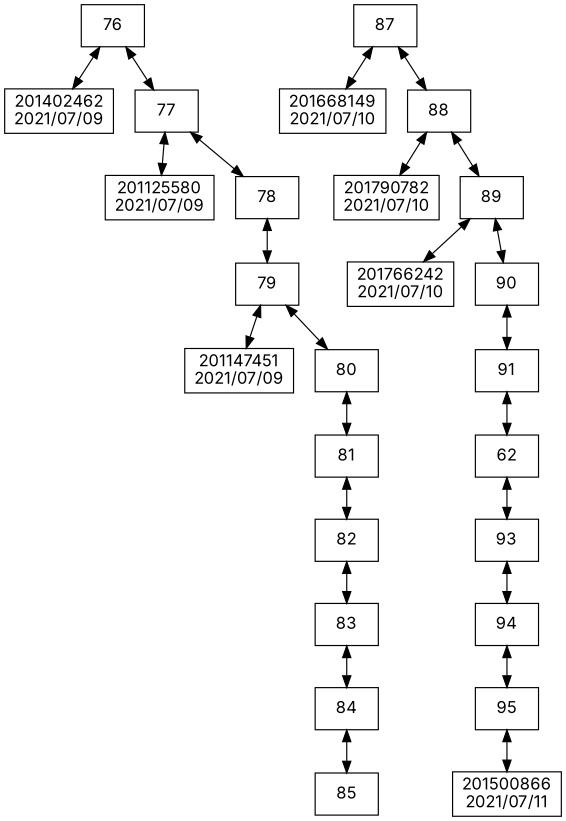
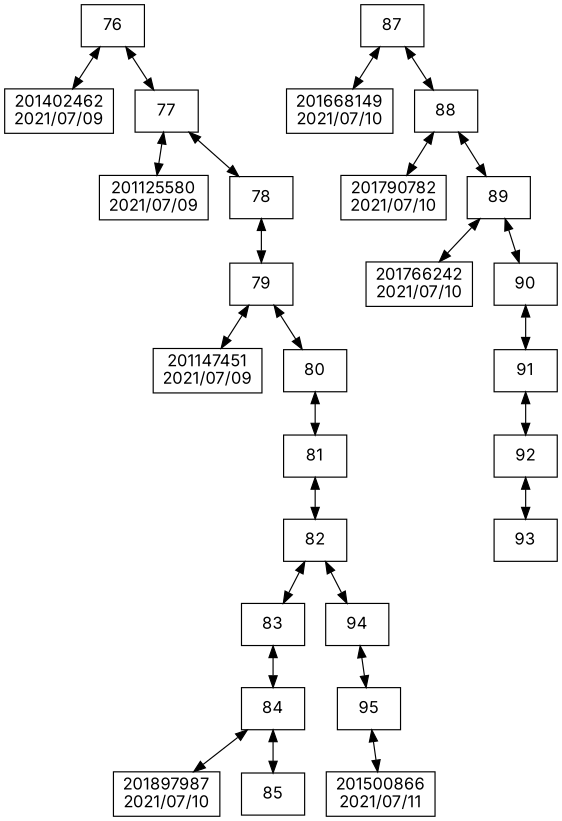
node "62": label "62" -> "92"
edge "93" -- "94": now "82" -- "94"
node "201897987 2021/07/10": added
